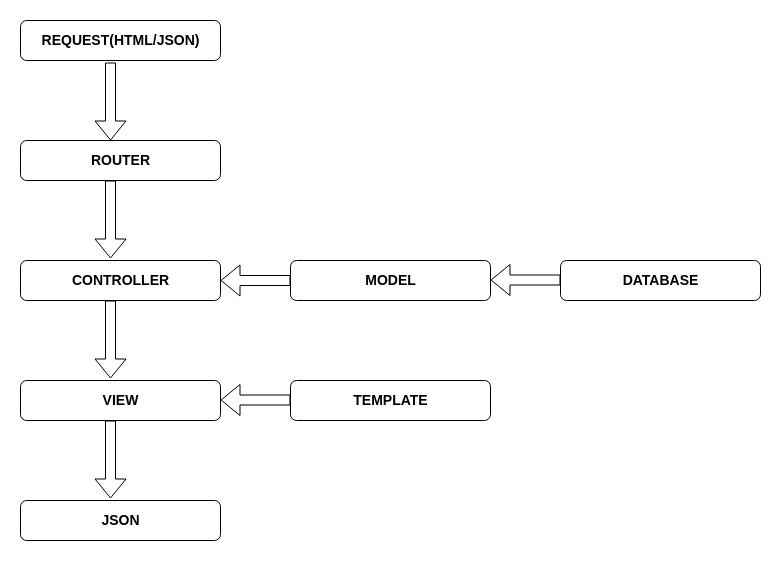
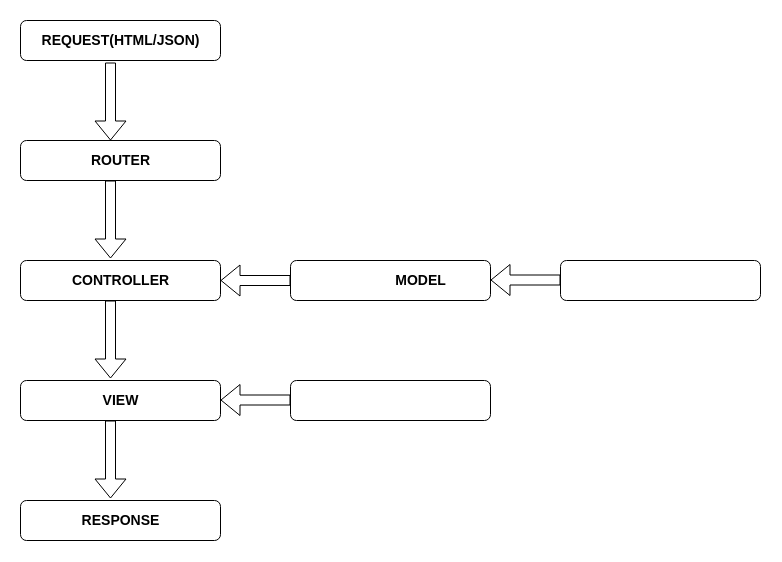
node "MODEL": moved (391, 281) -> (421, 281)
node "DATABASE": removed
node "TEMPLATE": removed
node "JSON": label "JSON" -> "RESPONSE"
